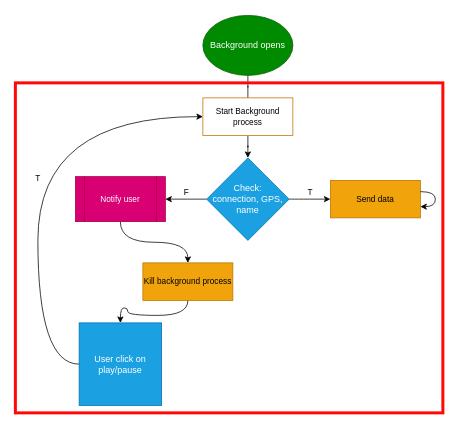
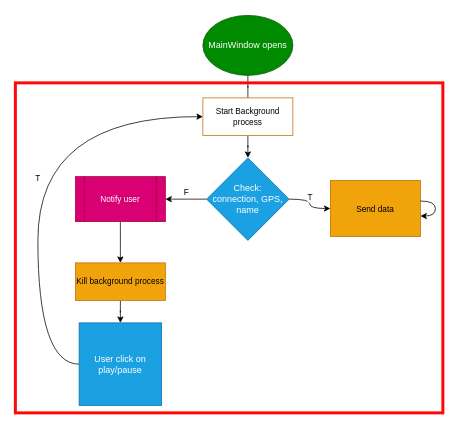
node "Background opens": label "Background opens" -> "MainWindow opens"
node "Send data": size 90x38 -> 90x56
node "Kill background process": moved (188, 282) -> (120, 282)
